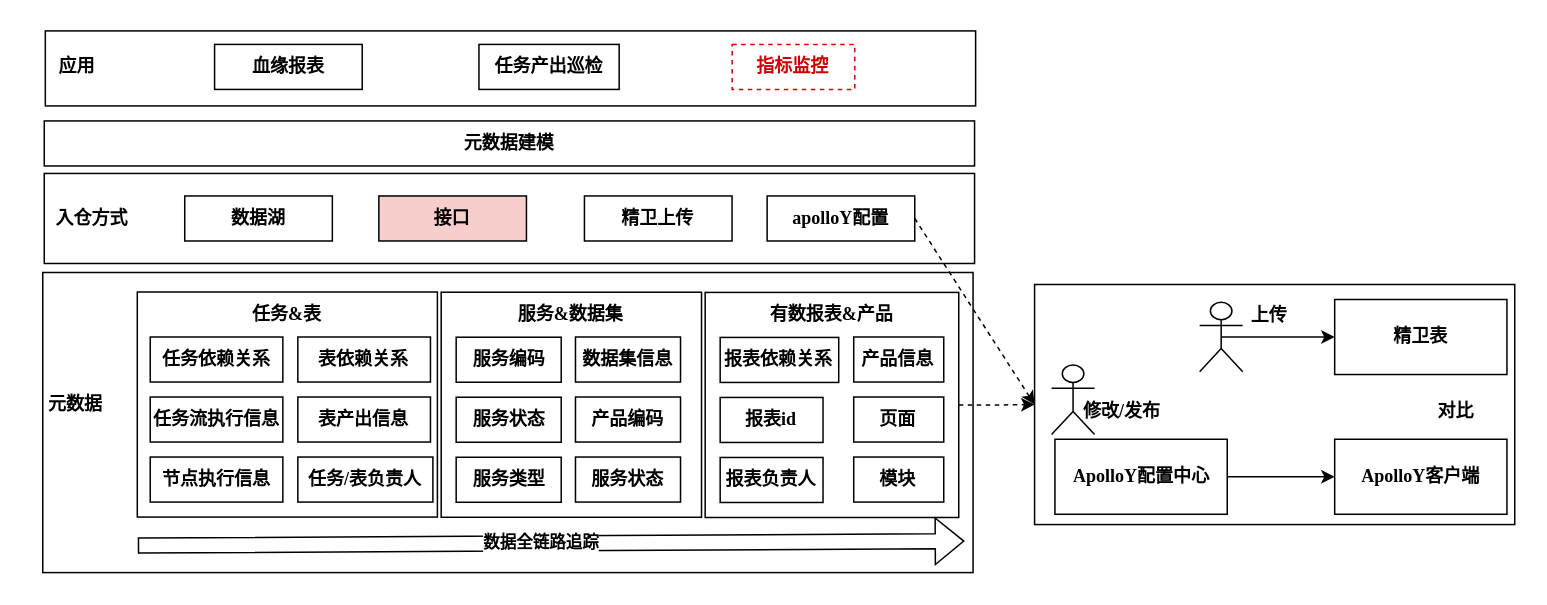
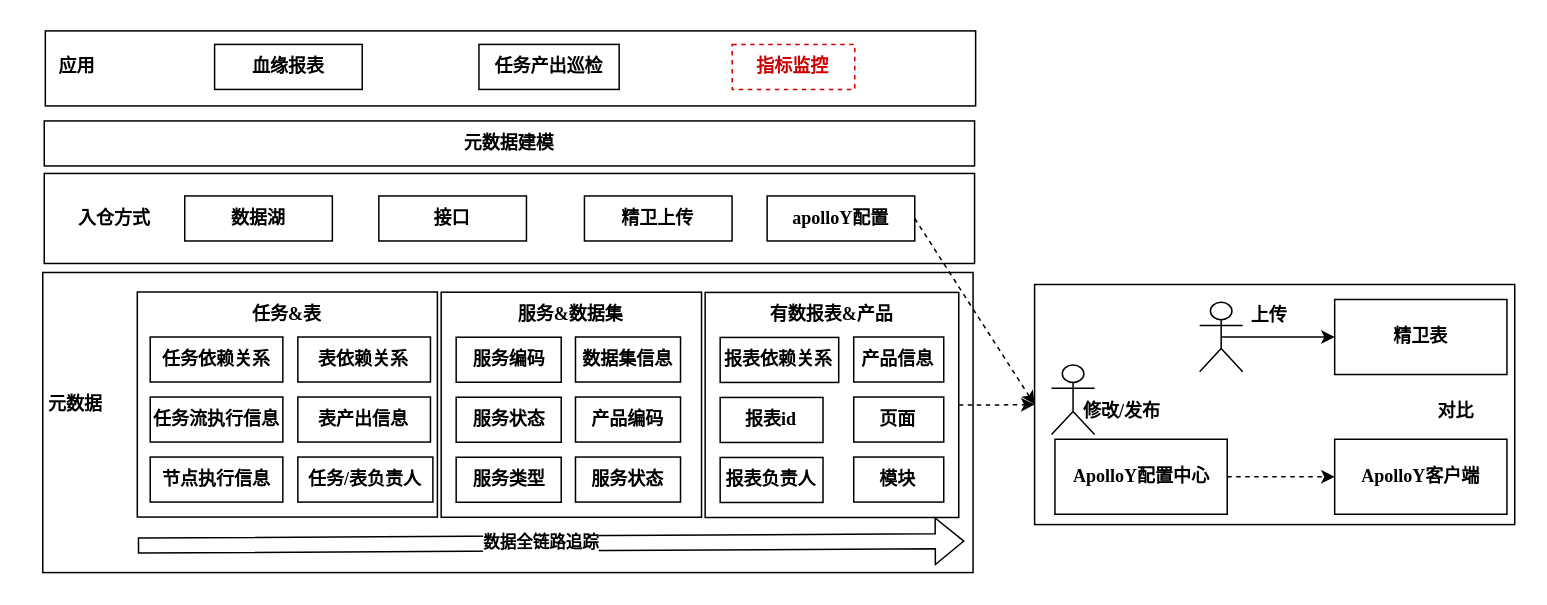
node "入仓方式": moved (93, 218) -> (115, 218)
node "接口": fillcolor #f8cecc -> #ffffff
edge "ApolloY配置中心" -> "ApolloY客户端": style solid -> dashed
